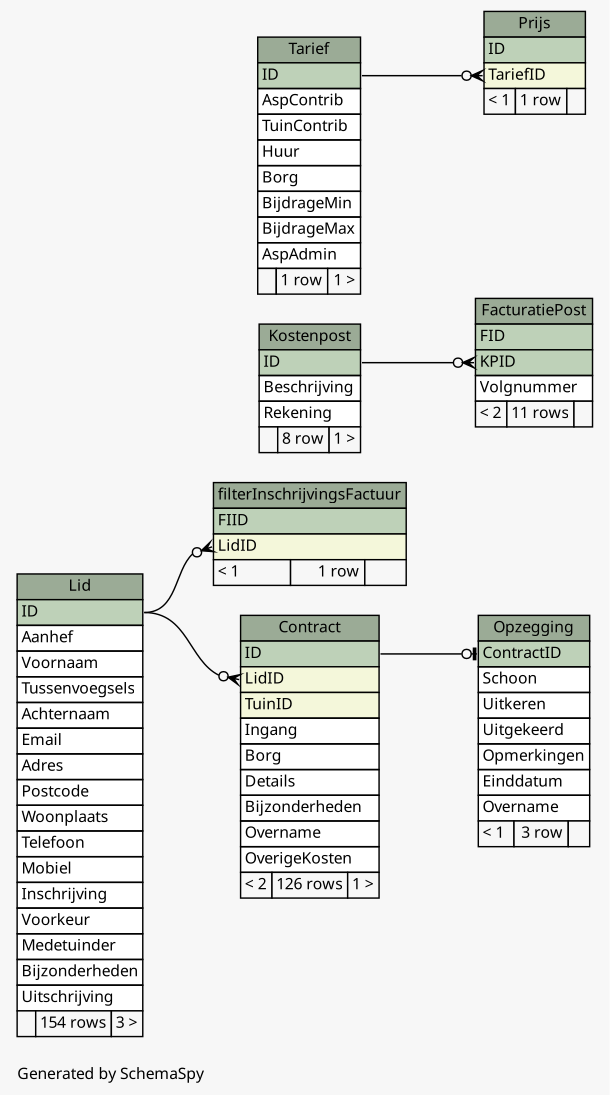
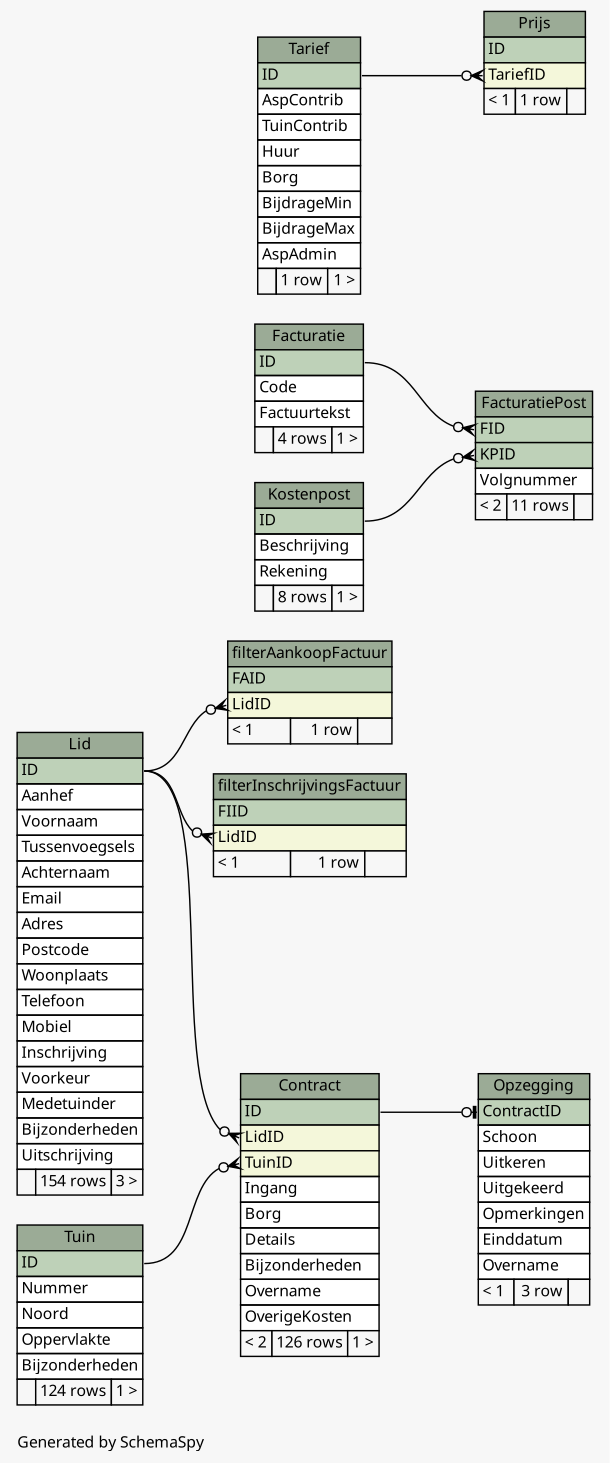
node "Facturatie": added
node "Kostenpost": text "8 row" -> "8 rows"
node "filterAankoopFactuur": added
node "Tuin": added
